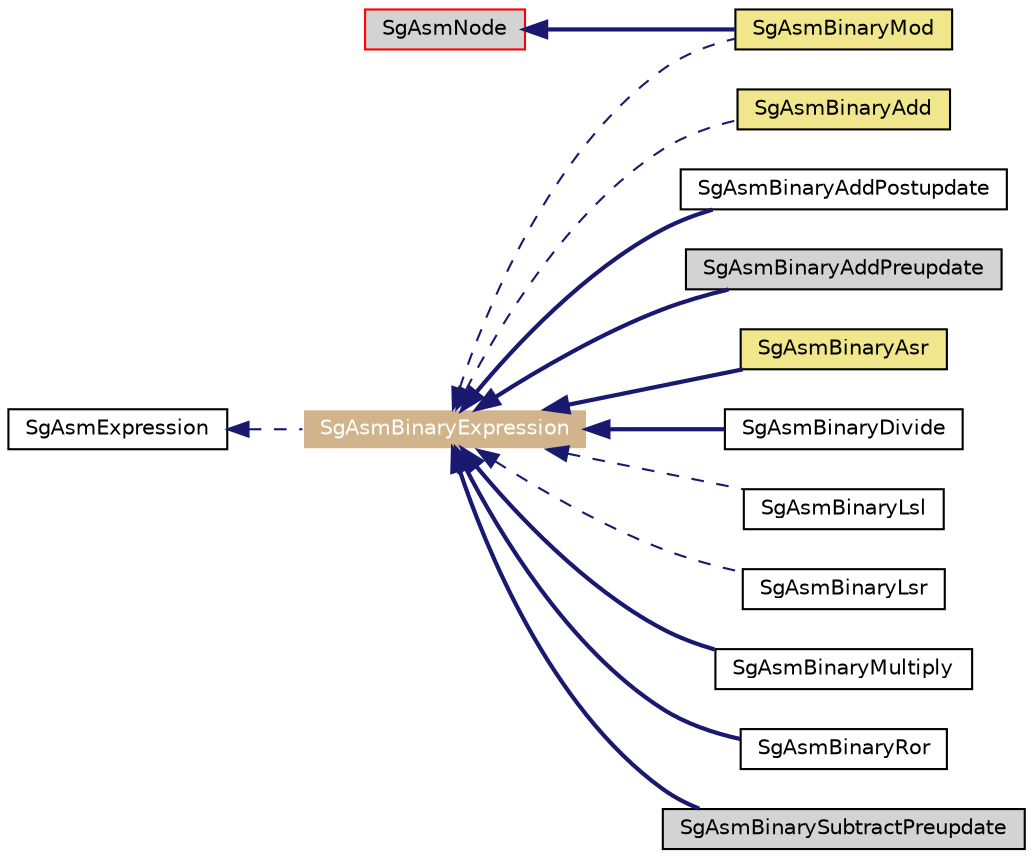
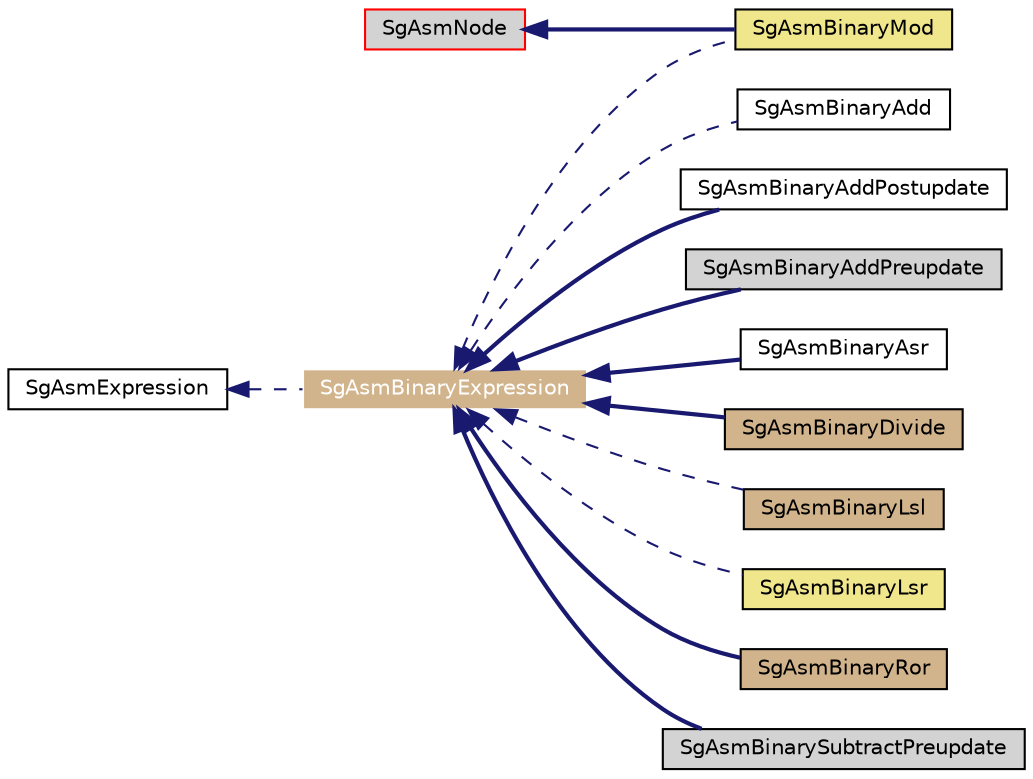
node "SgAsmBinaryAdd": fillcolor khaki -> white
node "SgAsmBinaryAsr": fillcolor khaki -> white
node "SgAsmBinaryDivide": fillcolor white -> tan
node "SgAsmBinaryLsl": fillcolor white -> tan
node "SgAsmBinaryLsr": fillcolor white -> khaki
node "SgAsmBinaryMultiply": removed
node "SgAsmBinaryRor": fillcolor white -> tan
